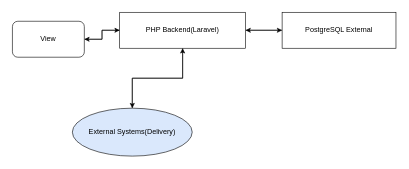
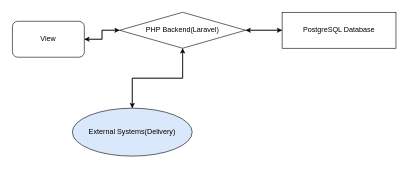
node "PHP Backend(Laravel)": shape rectangle -> diamond
node "PostgreSQL External": label "PostgreSQL External" -> "PostgreSQL Database"
